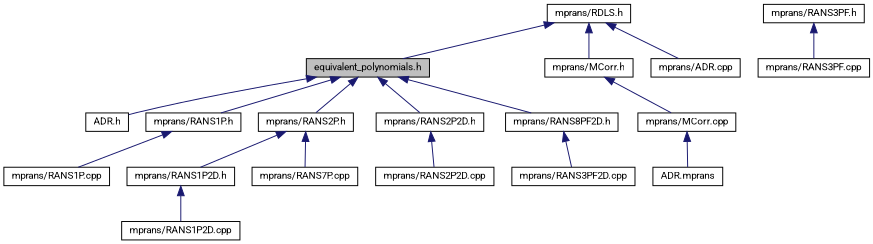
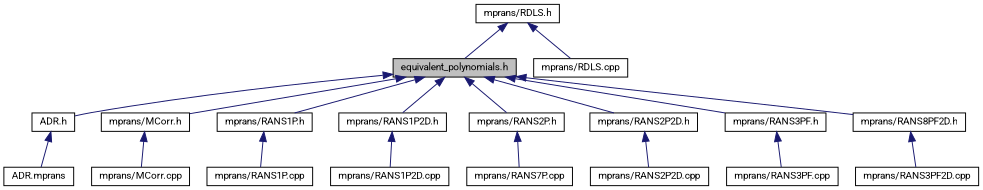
edge "mprans/MCorr.h" -> "mprans/RDLS.h": now "mprans/MCorr.h" -> "equivalent_polynomials.h"
node "mprans/ADR.cpp": label "mprans/ADR.cpp" -> "mprans/RDLS.cpp"
edge "mprans/RANS3PF.h" -> "equivalent_polynomials.h": added
edge "mprans/RANS1P2D.h" -> "mprans/RANS2P.h": now "mprans/RANS1P2D.h" -> "equivalent_polynomials.h"
edge "ADR.mprans" -> "mprans/MCorr.cpp": now "ADR.mprans" -> "ADR.h"
